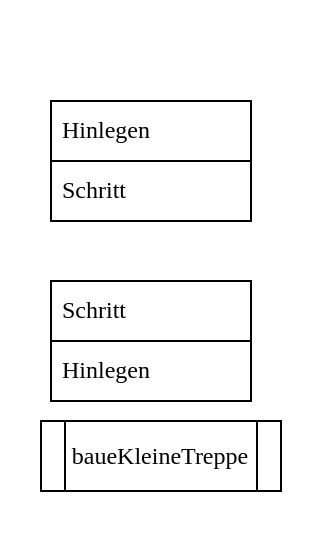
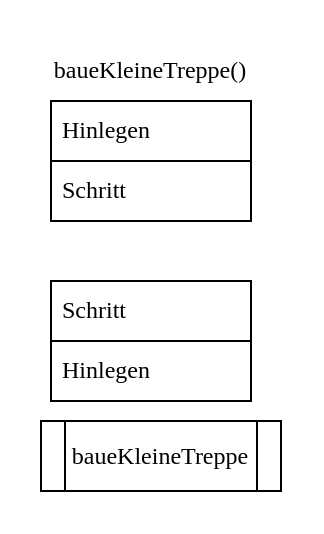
node "baueKleineTreppe()": added
